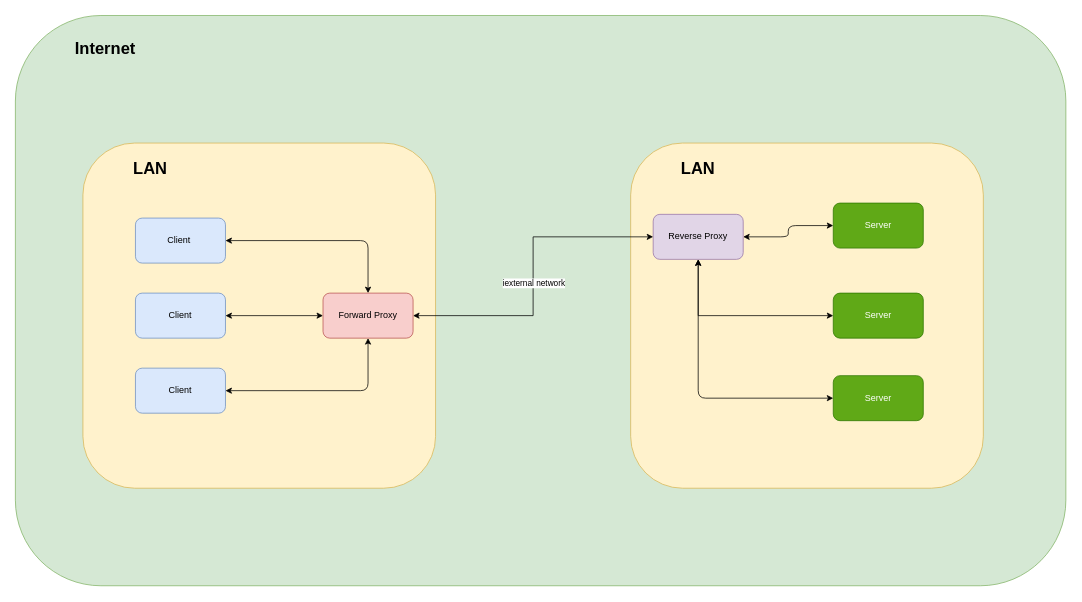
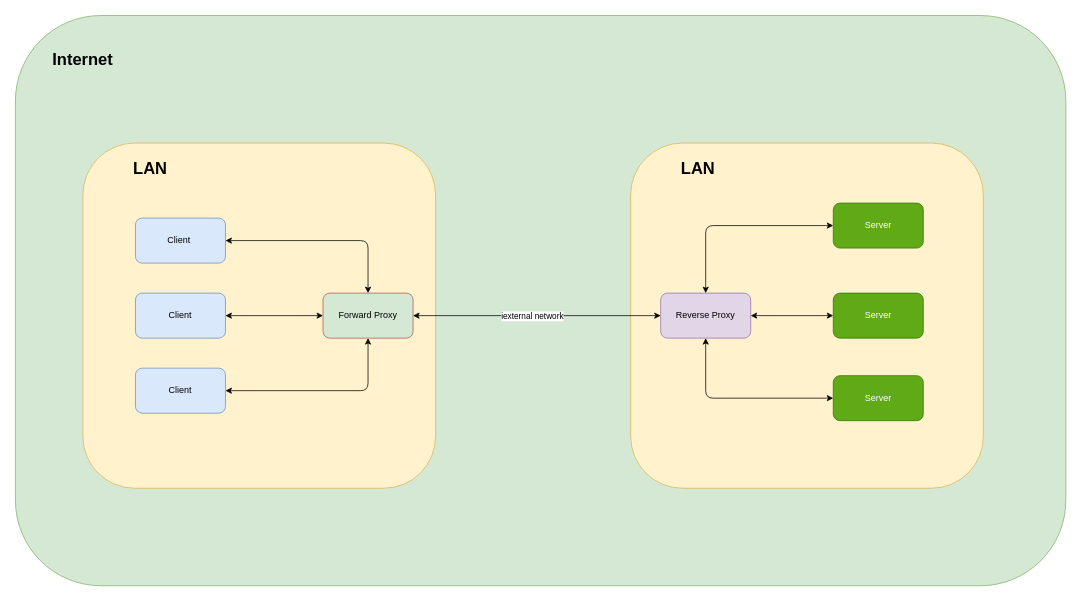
node "Internet": moved (105, 49) -> (83, 60)
node "Reverse Proxy": moved (698, 237) -> (705, 315)
node "Forward Proxy": fillcolor #f8cecc -> #d5e8d4
